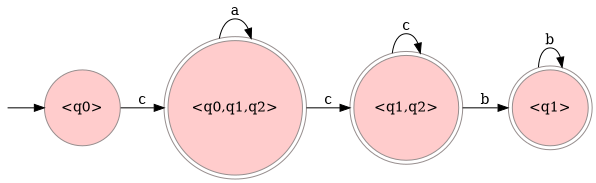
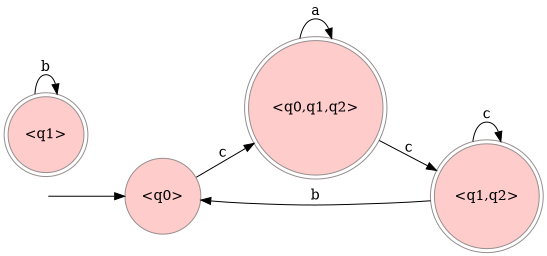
edge "<q1,q2>" -> "<q1>": now "<q1,q2>" -> "<q0>"
